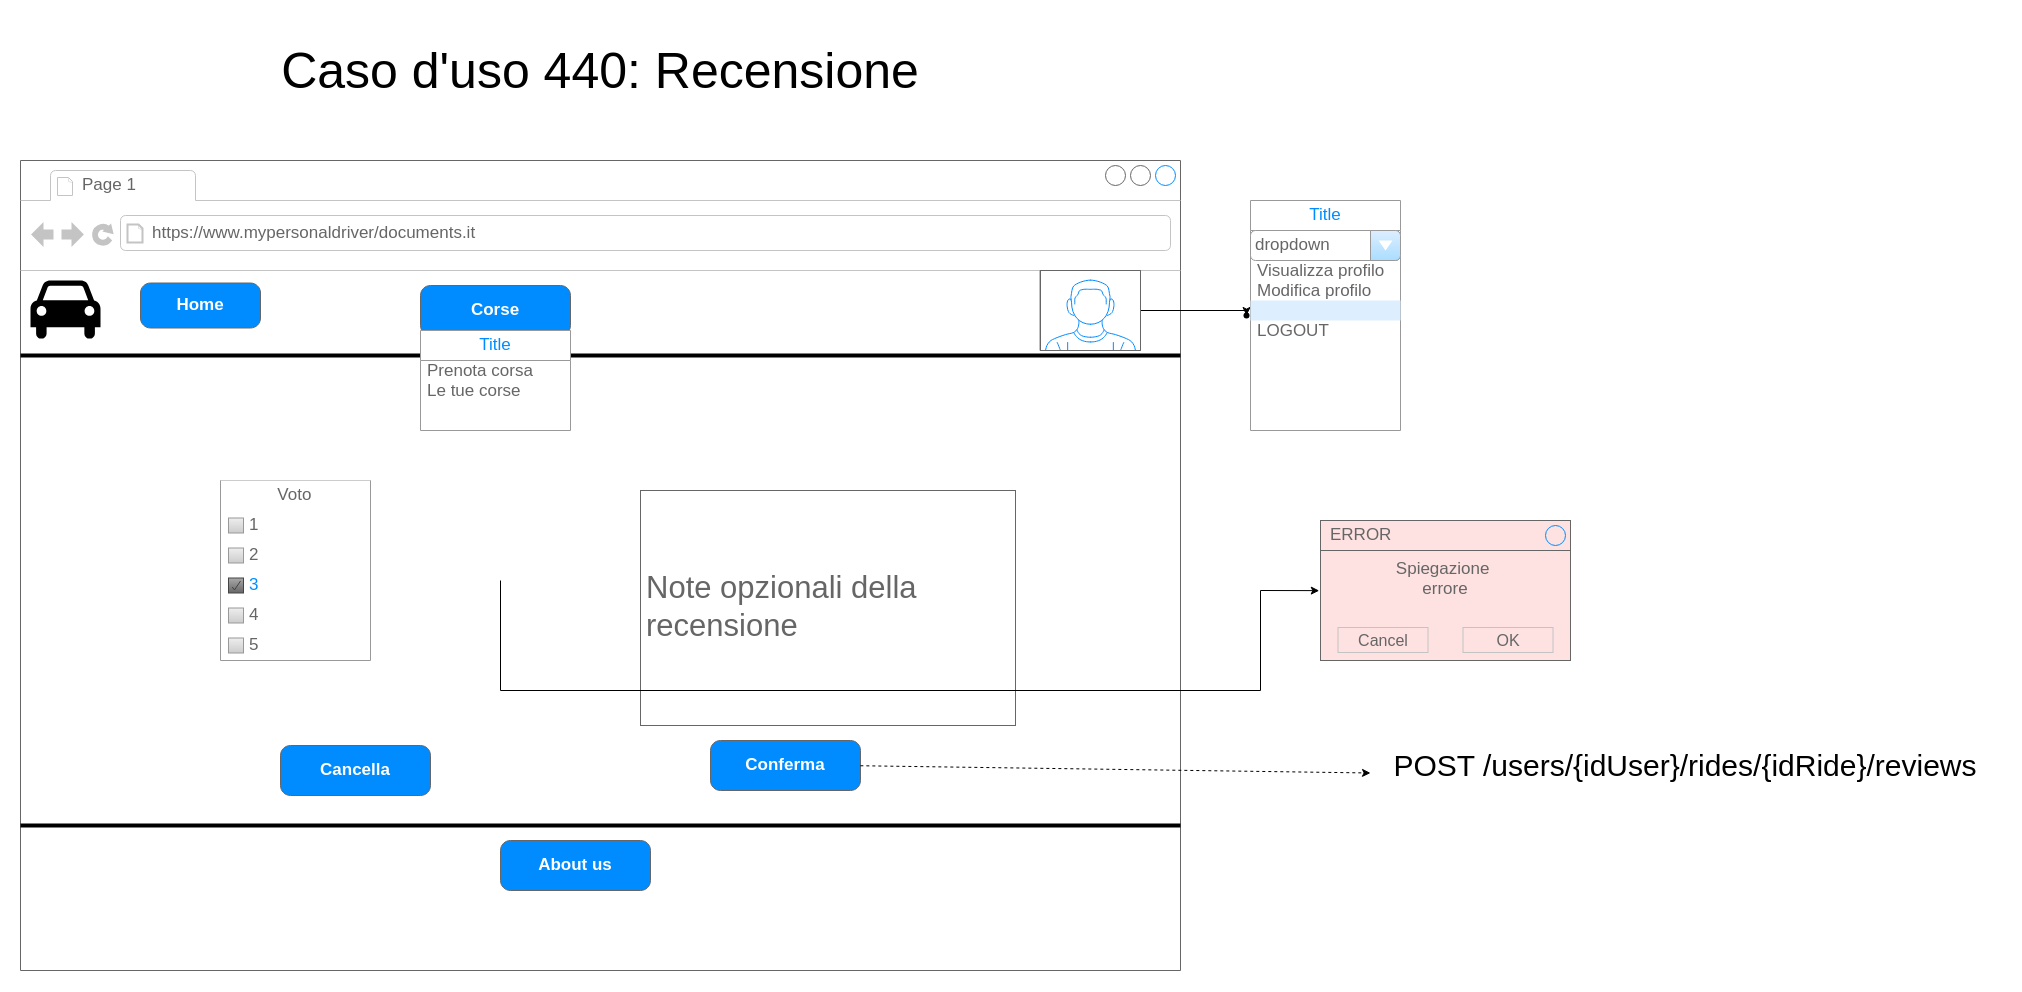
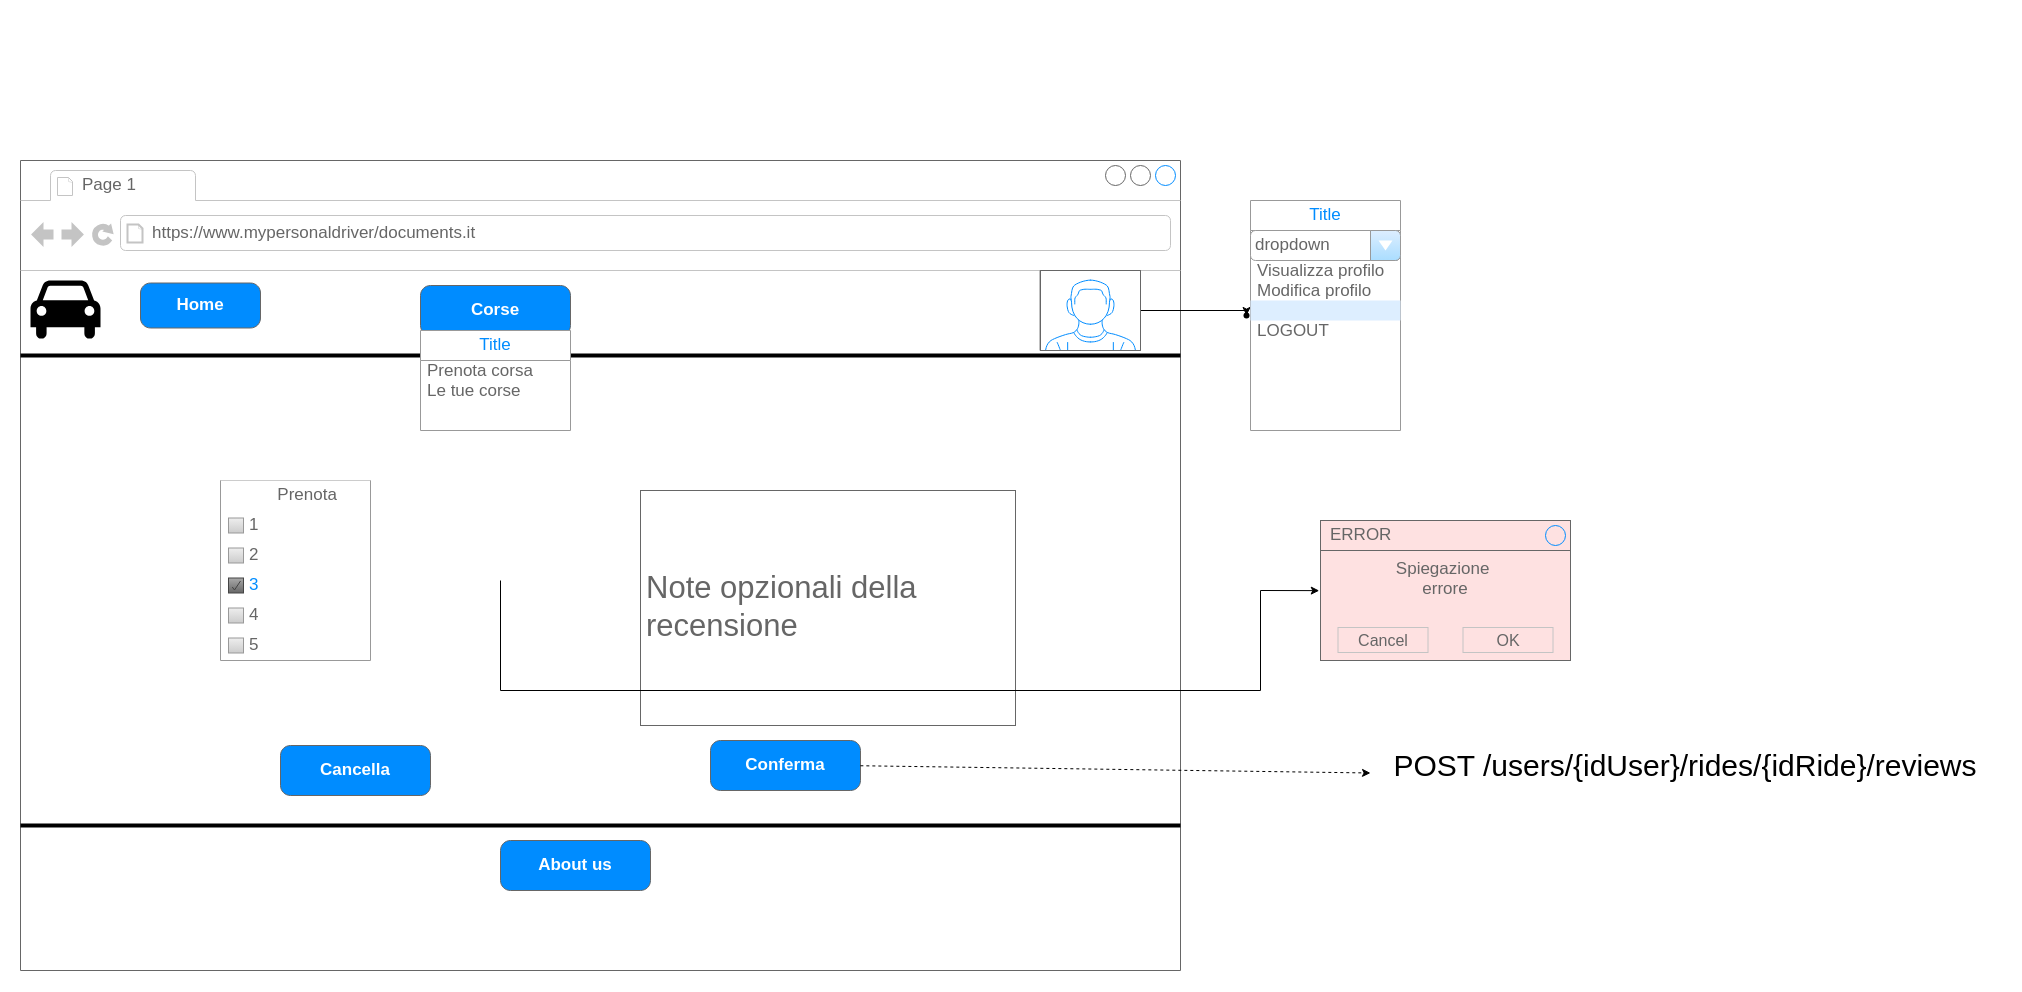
node "Caso d'uso 440: Recensione": removed
node "Voto": label "Voto" -> "Prenota"
